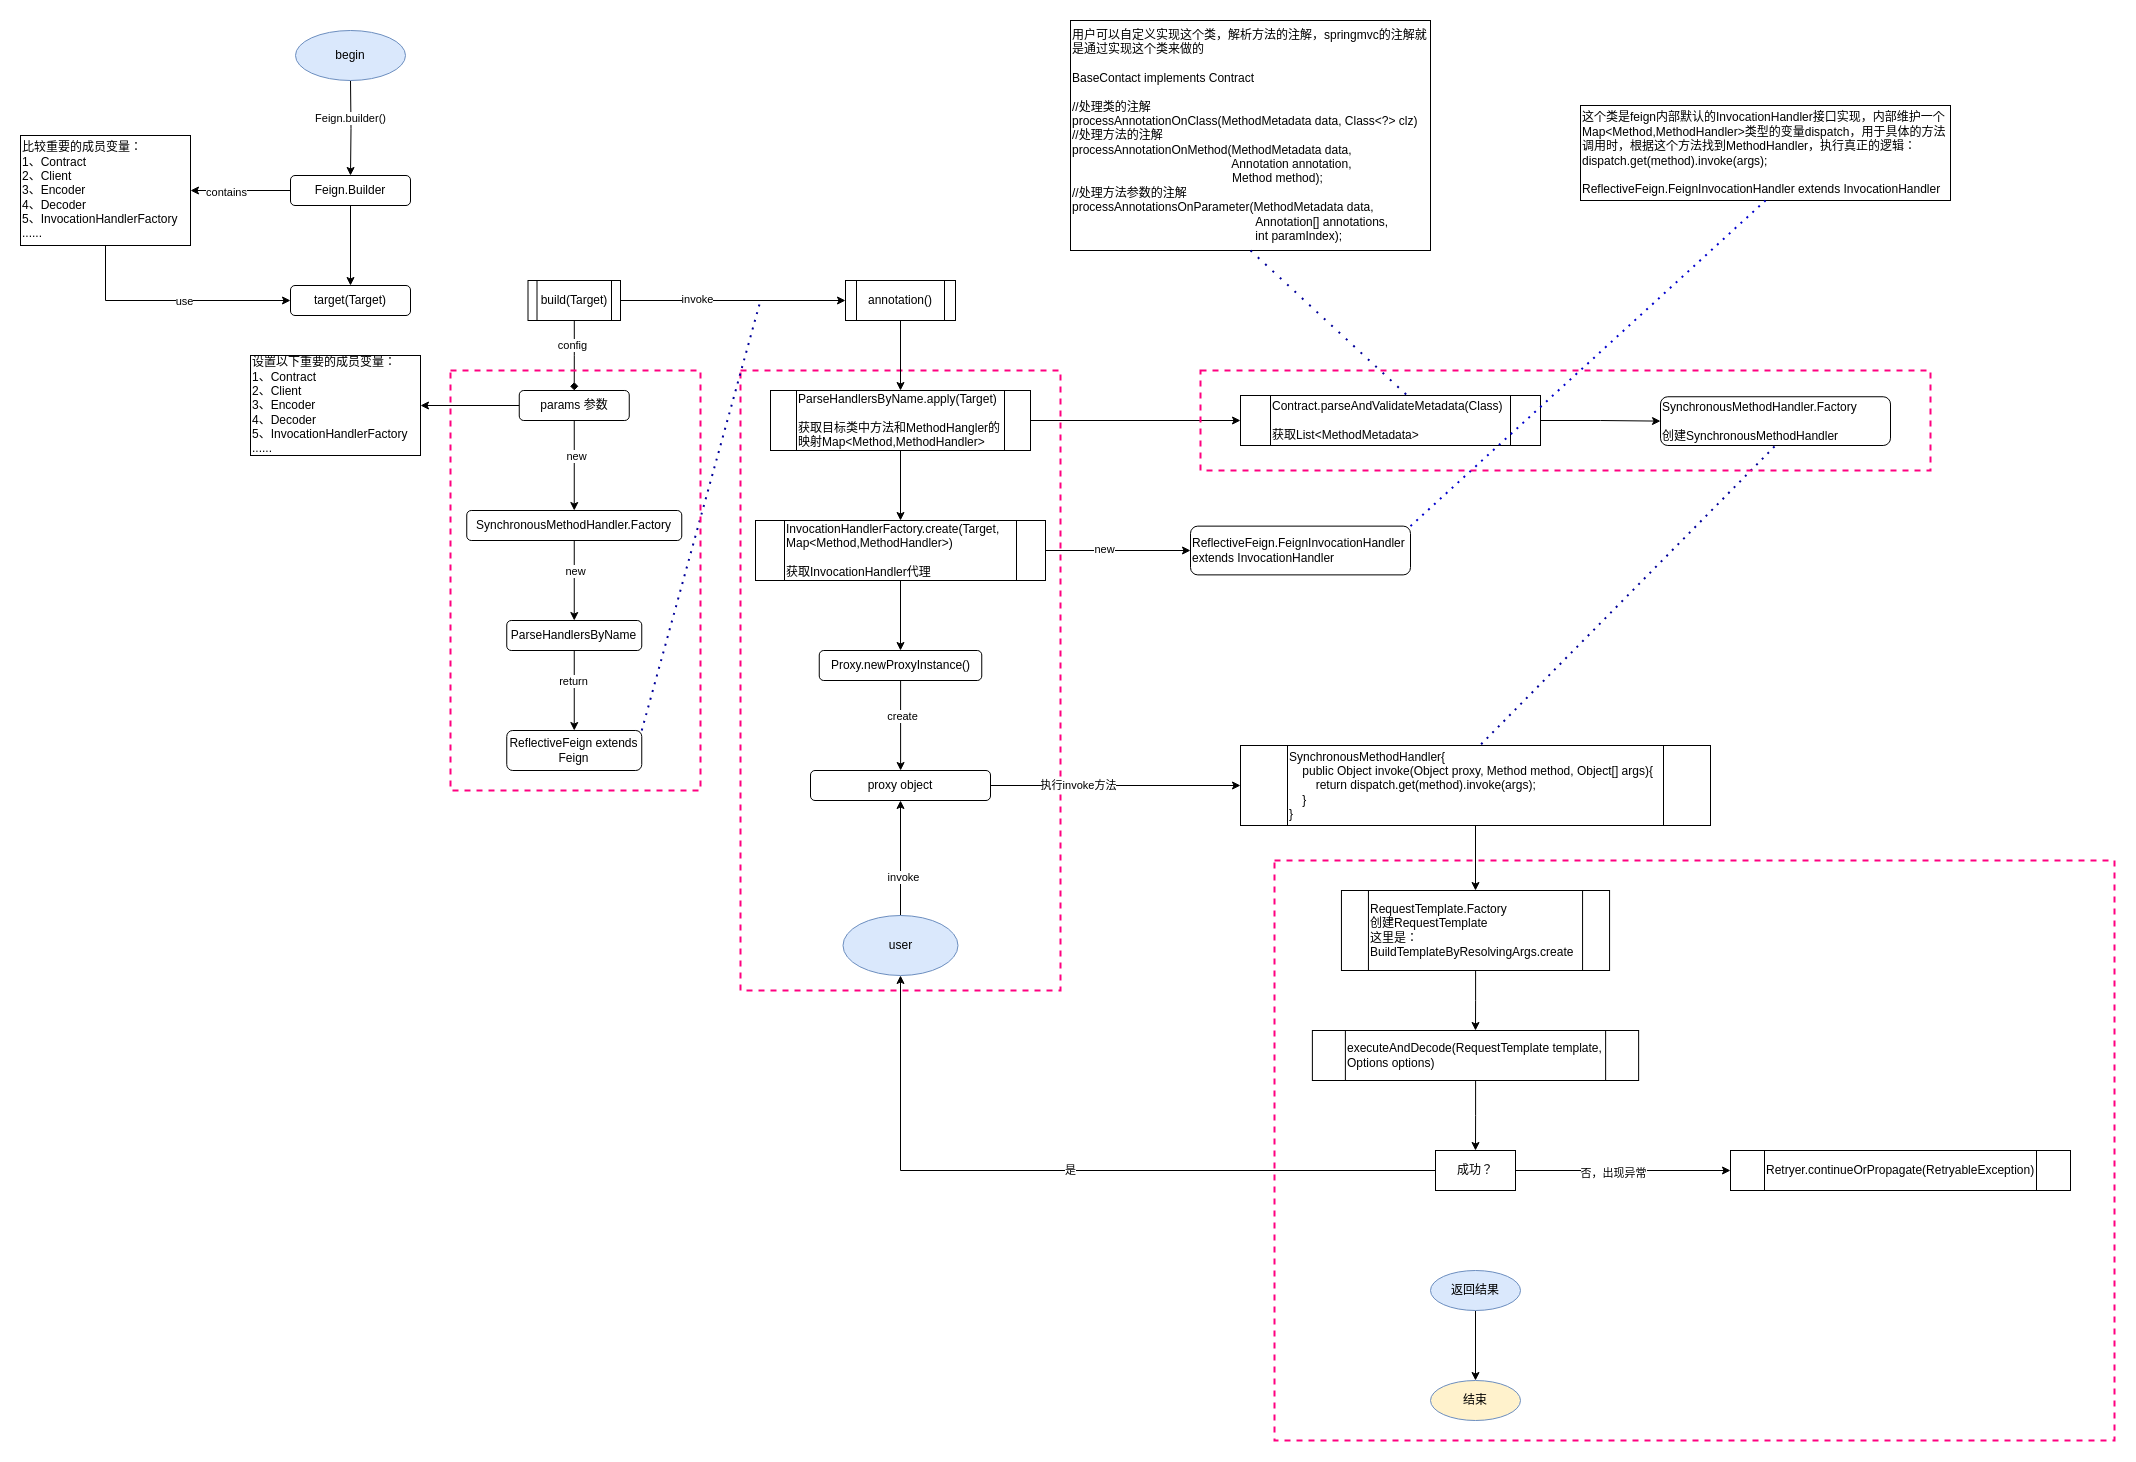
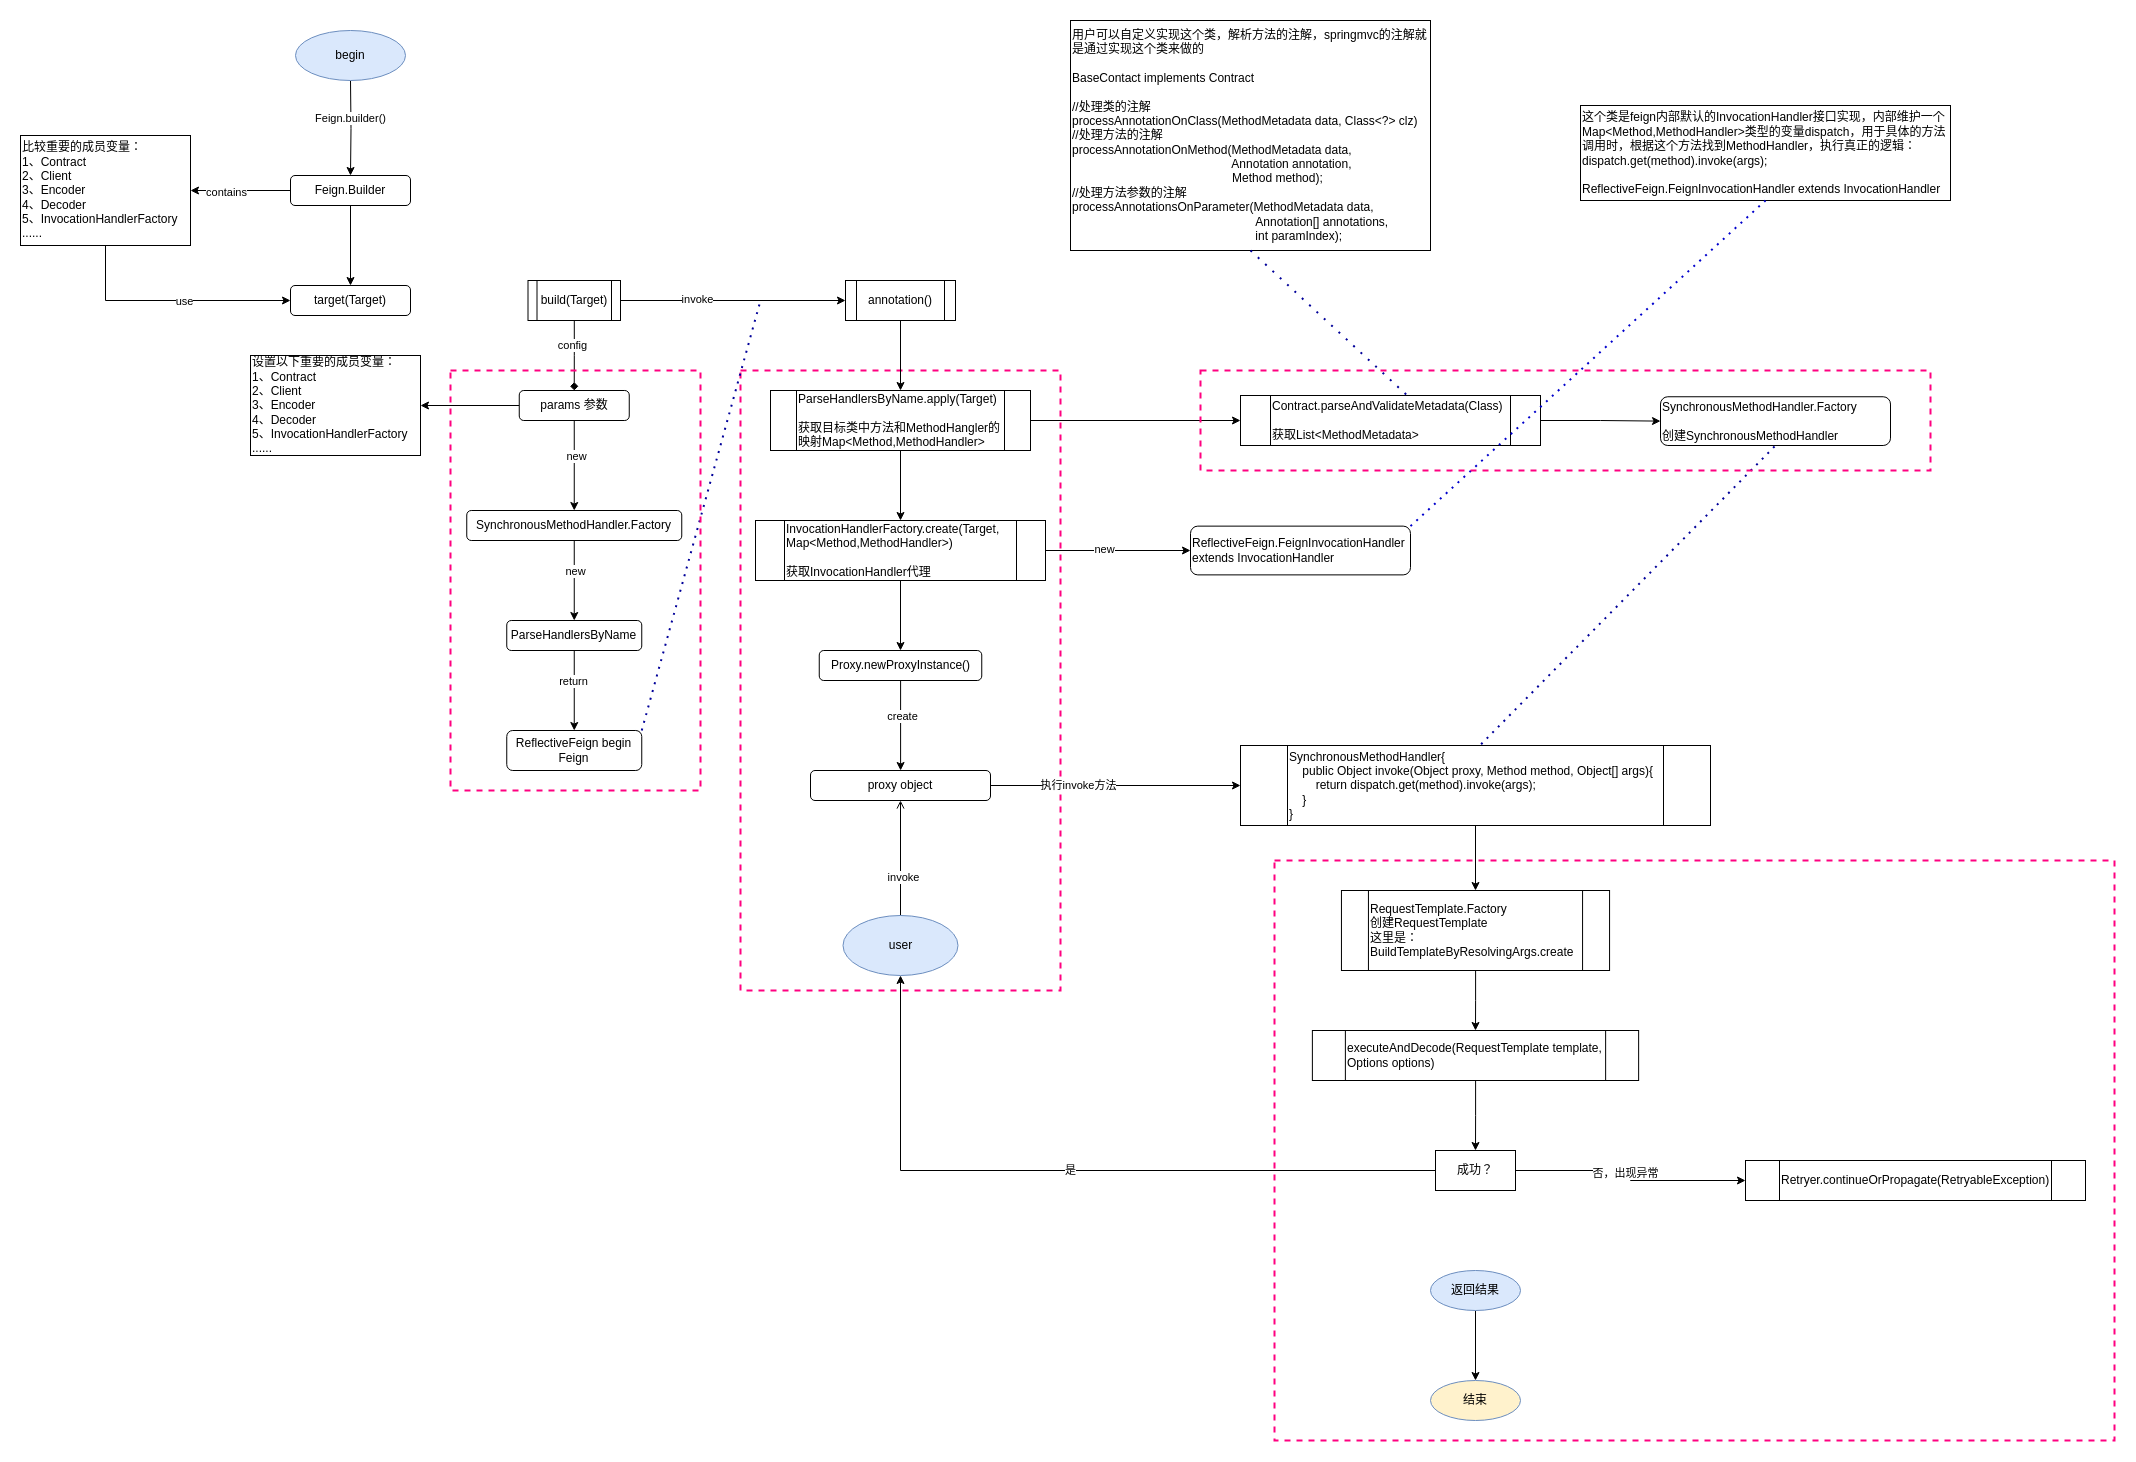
node "ReflectiveFeign extends Feign": label "ReflectiveFeign extends Feign" -> "ReflectiveFeign begin Feign"
edge "user" -> "proxy object": arrowhead classic -> open
node "Retryer.continueOrPropagate(RetryableException)": moved (1901, 1171) -> (1916, 1181)
